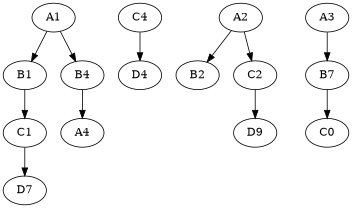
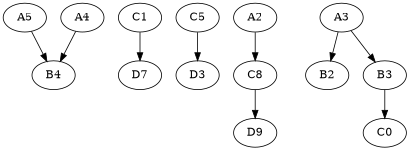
node "A1": label "A1" -> "A5"
node "C4": label "C4" -> "C5"
edge "A2" -> "B2": now "A3" -> "B2"
node "B1": removed
node "D4": label "D4" -> "D3"
node "C2": label "C2" -> "C8"
node "B7": label "B7" -> "B3"
edge "B4" -> "A4": reversed
